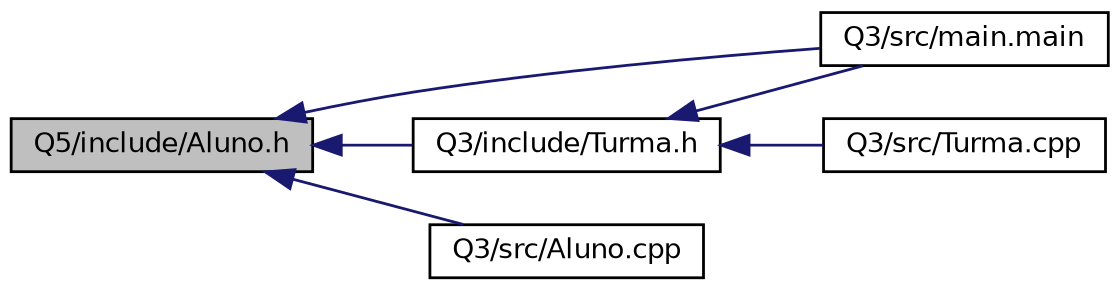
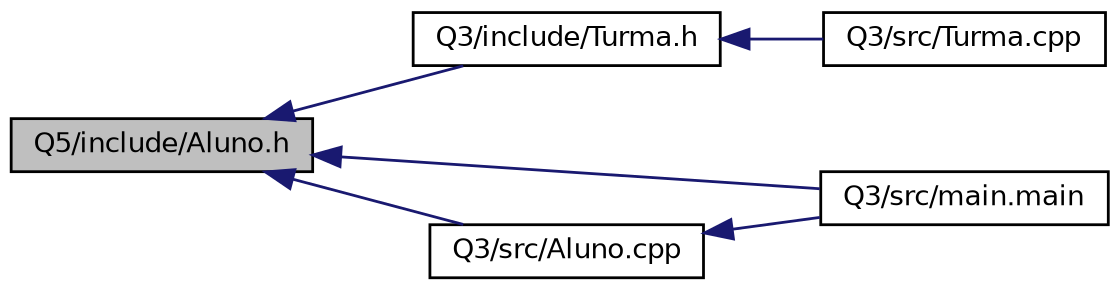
edge "Q3/src/main.main" -> "Q3/include/Turma.h": now "Q3/src/main.main" -> "Q3/src/Aluno.cpp"
